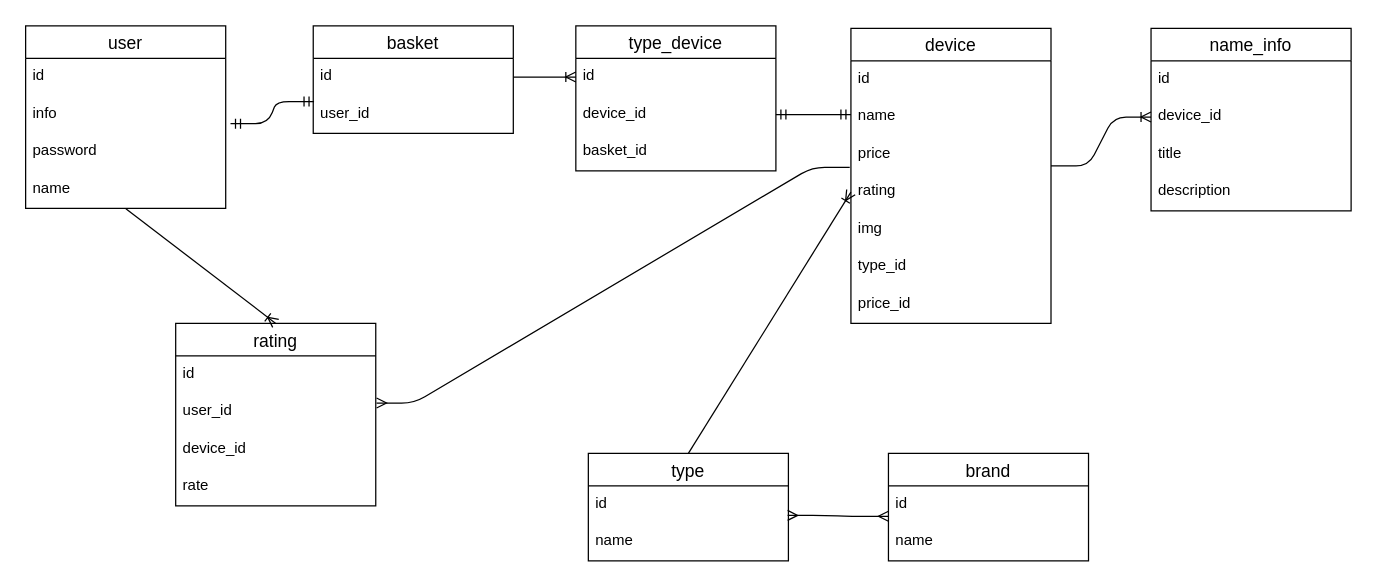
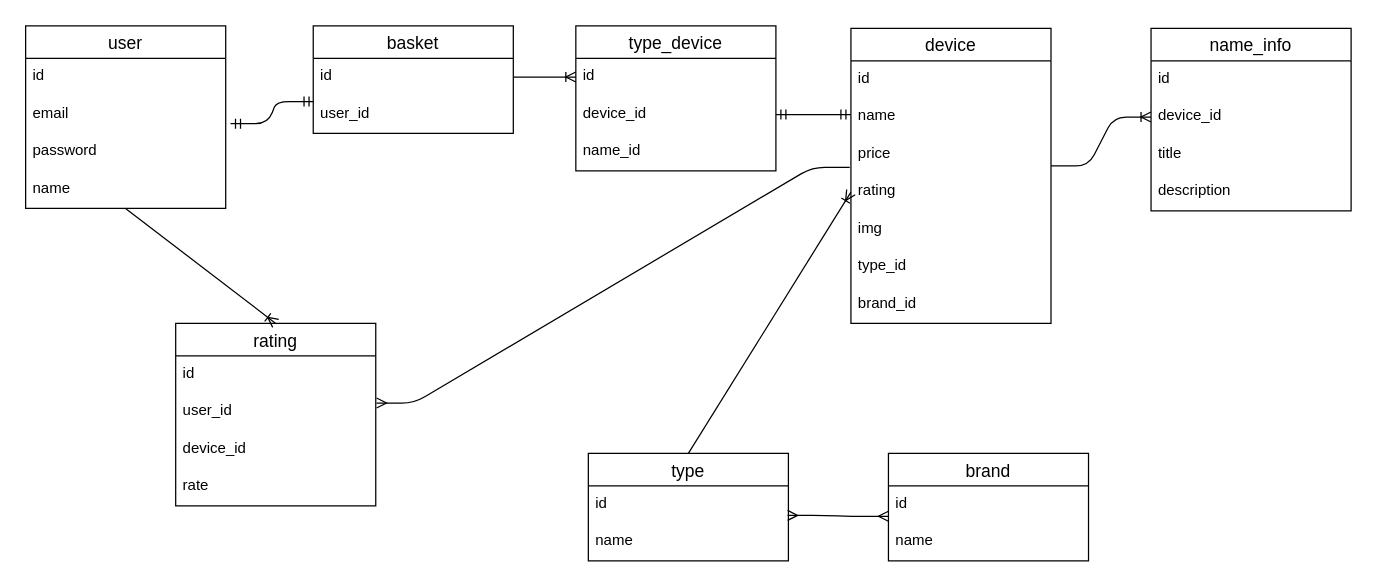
node "info": label "info" -> "email"
node "basket_id": label "basket_id" -> "name_id"
node "price_id": label "price_id" -> "brand_id"
